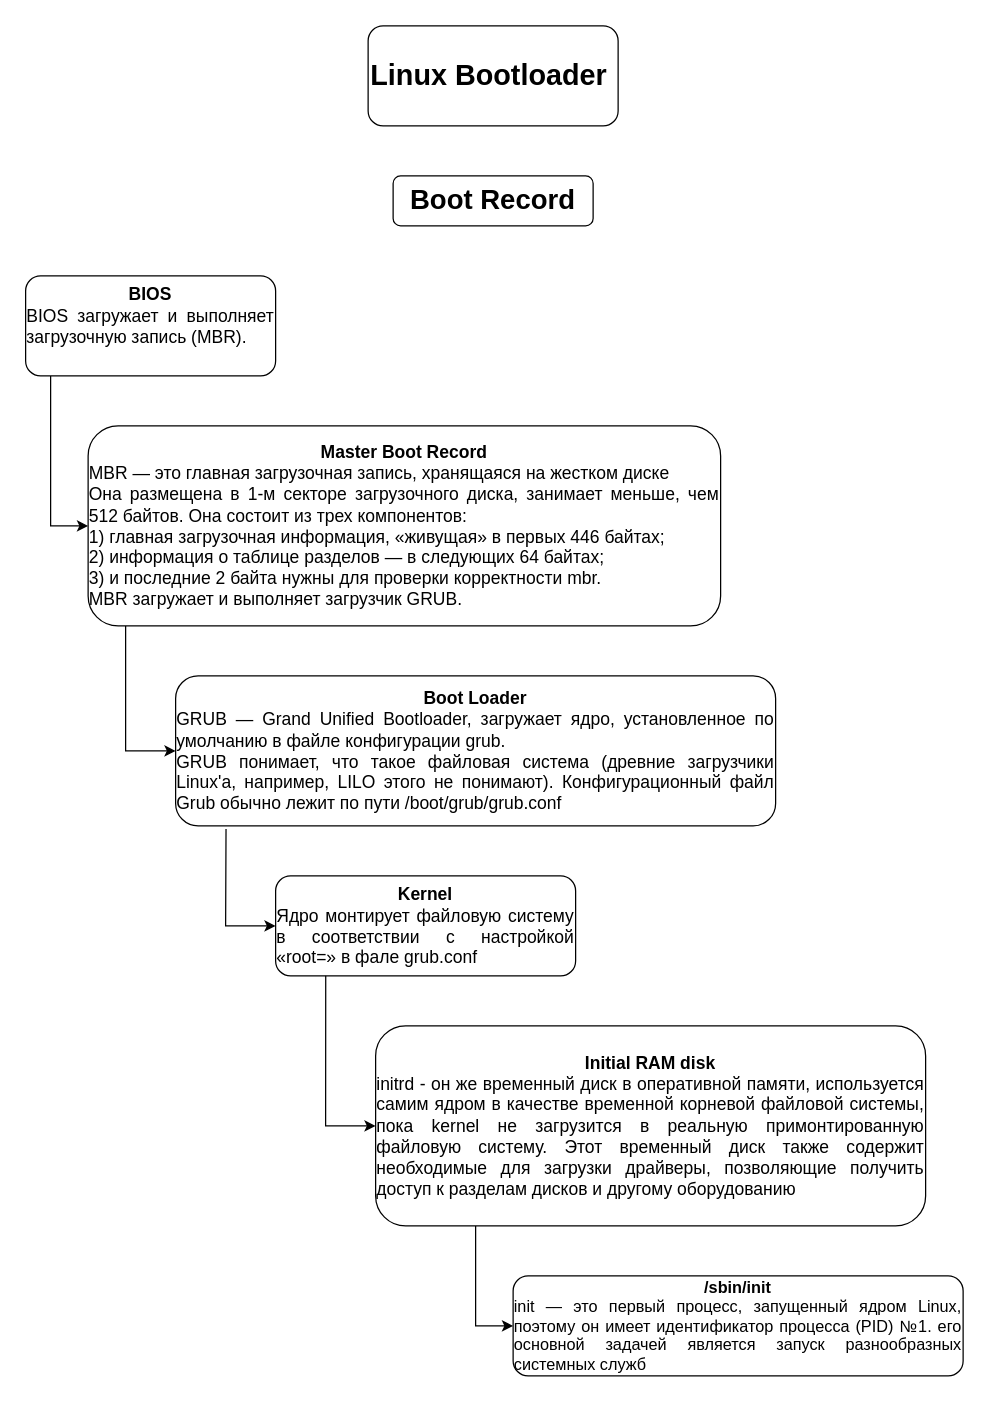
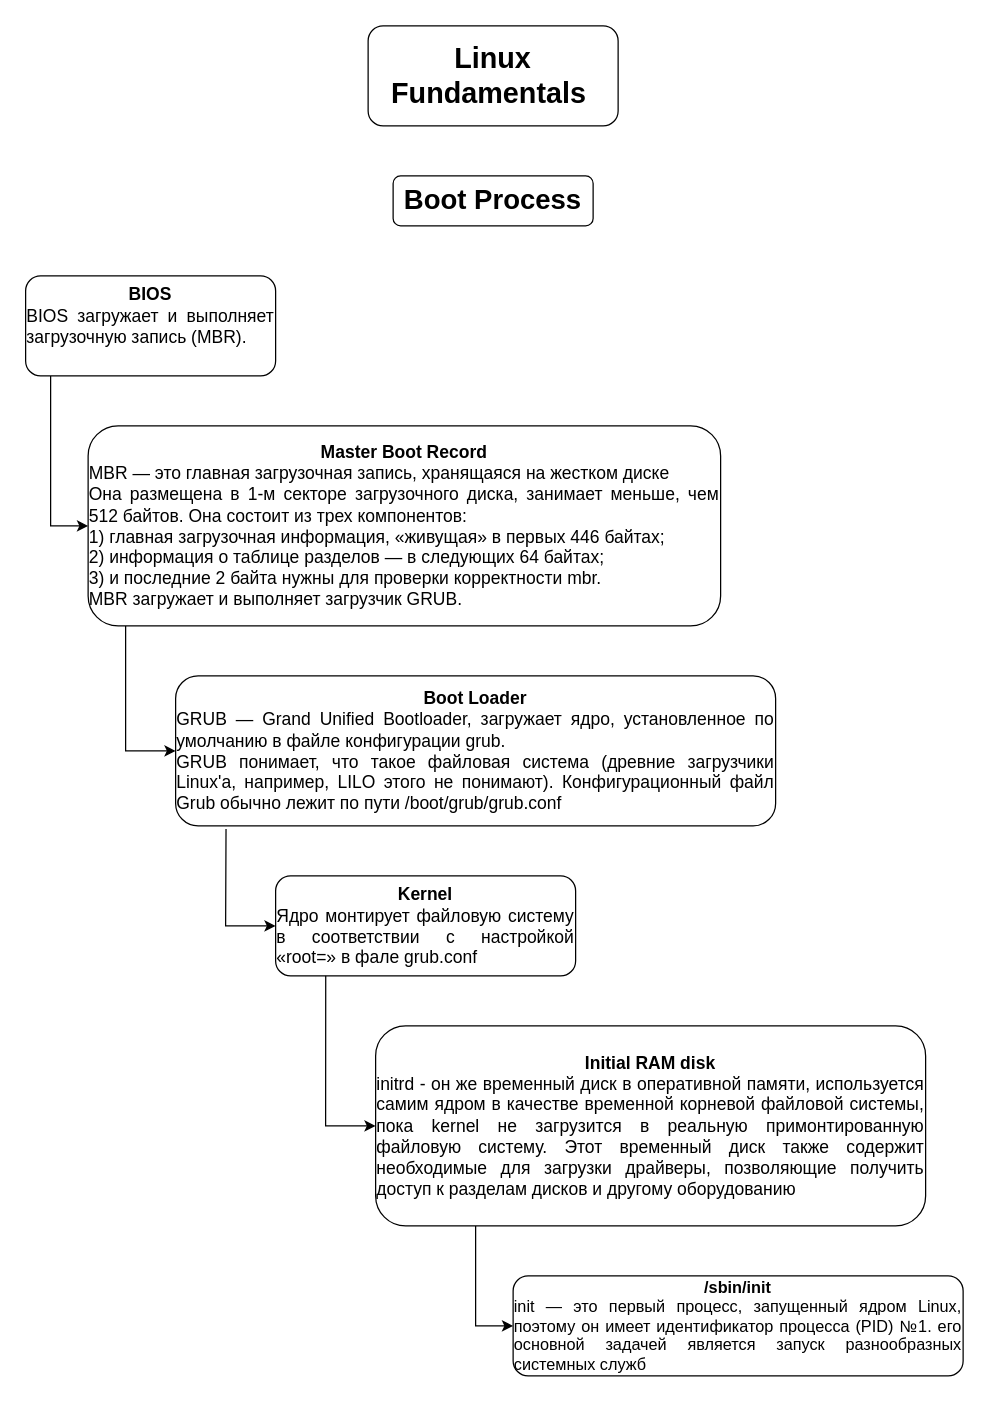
node "Linux Bootloader": label "Linux Bootloader" -> "Linux Fundamentals"
node "Boot Record": label "Boot Record" -> "Boot Process"
